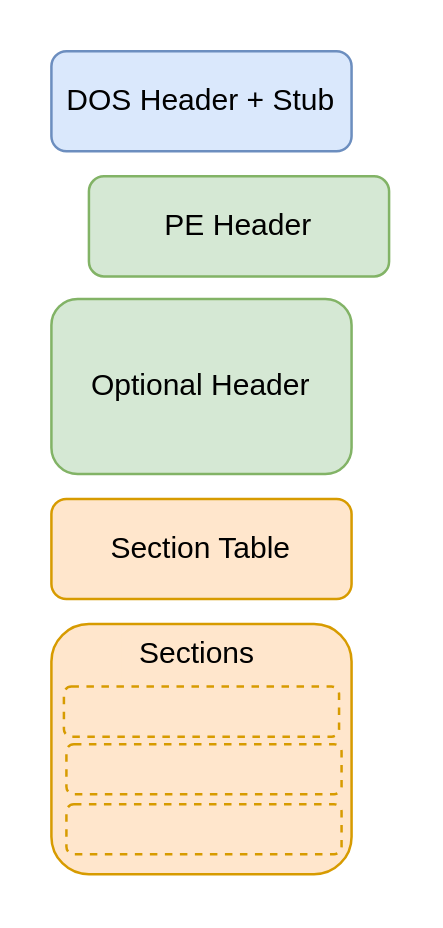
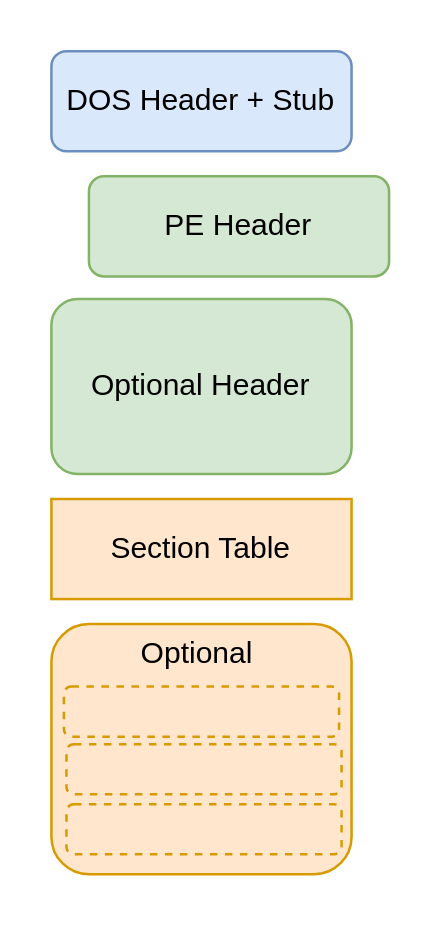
node "Section Table": shape rounded rectangle -> rectangle
node "Sections": label "Sections" -> "Optional"
